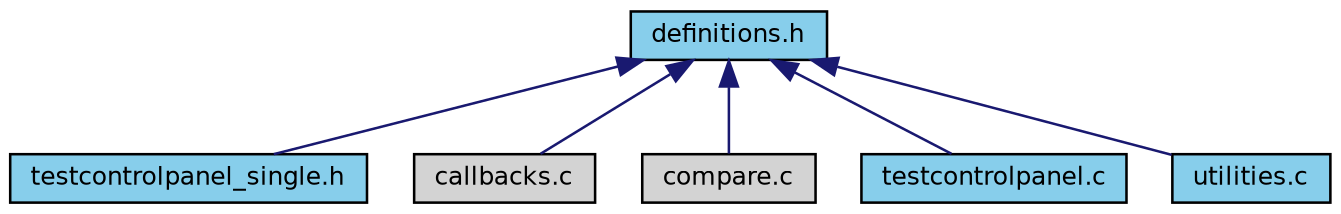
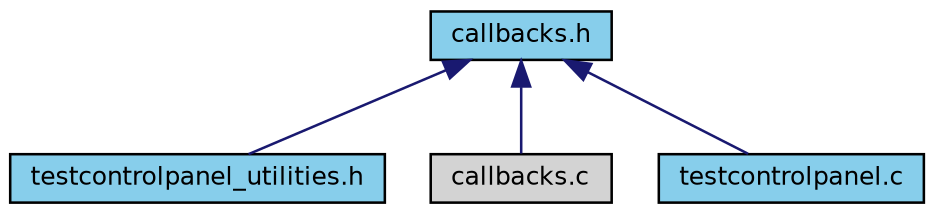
node "definitions.h": label "definitions.h" -> "callbacks.h"
node "testcontrolpanel_single.h": label "testcontrolpanel_single.h" -> "testcontrolpanel_utilities.h"
node "compare.c": removed
node "utilities.c": removed
